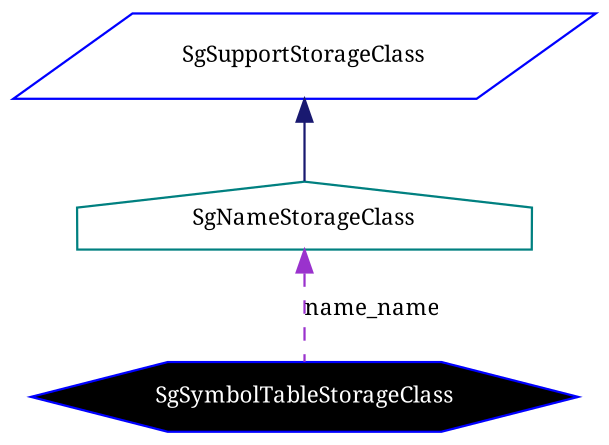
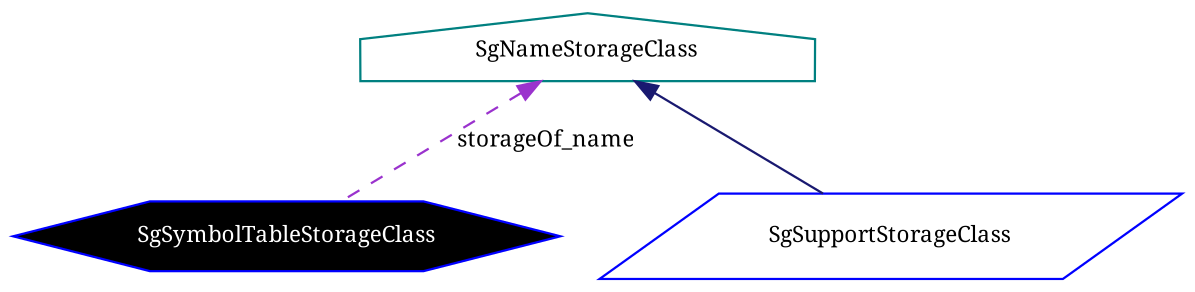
edge "SgNameStorageClass" -> "SgSupportStorageClass": reversed
edge "SgSymbolTableStorageClass" -> "SgNameStorageClass": label "name_name" -> "storageOf_name"
